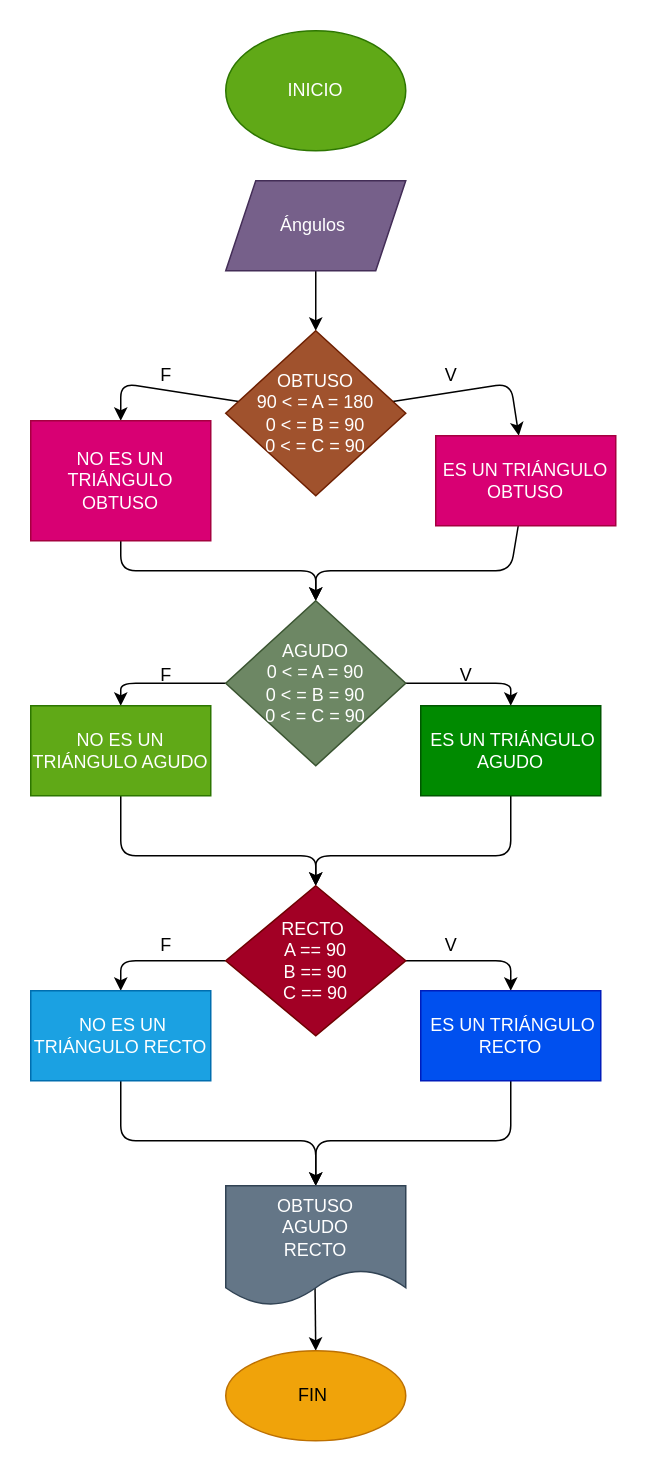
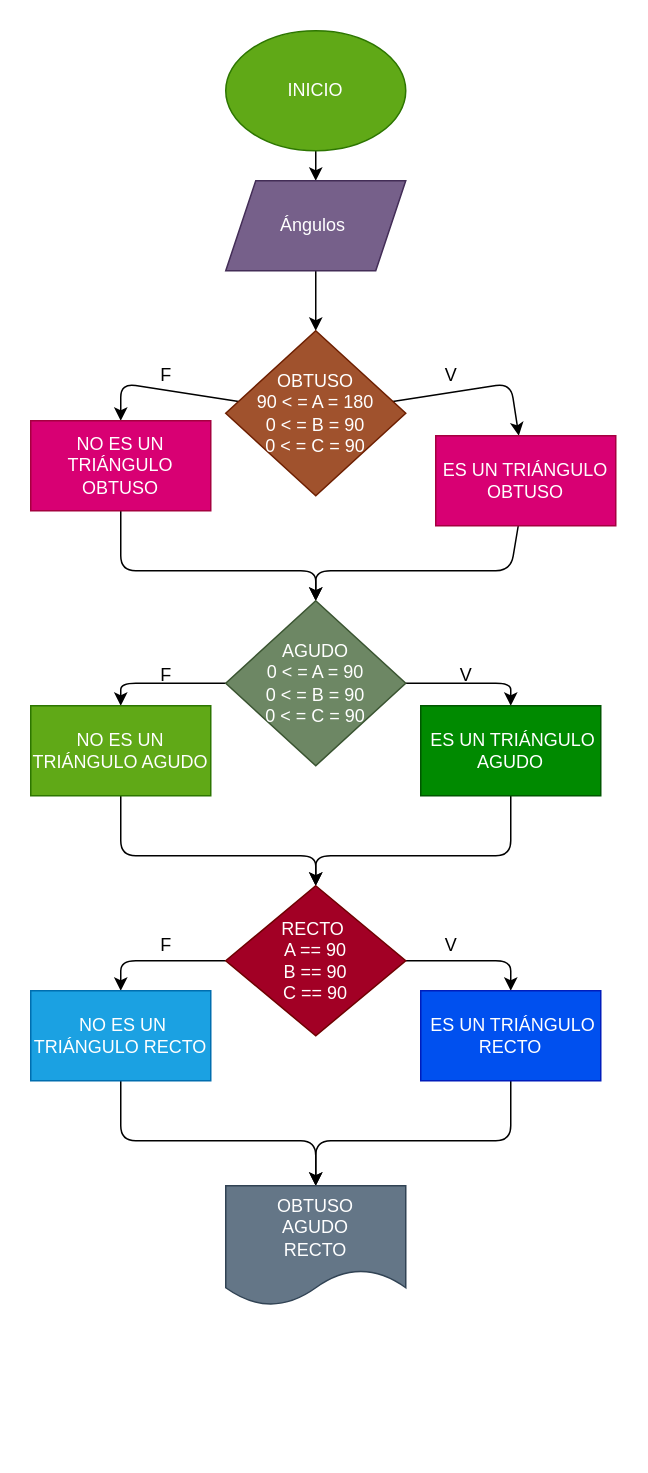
edge "INICIO" -> "Ángulos": added
node "NO ES UN TRIÁNGULO OBTUSO": size 180x120 -> 180x90
edge "OBTUSO AGUDO RECTO" -> "FIN": removed
node "FIN": removed
